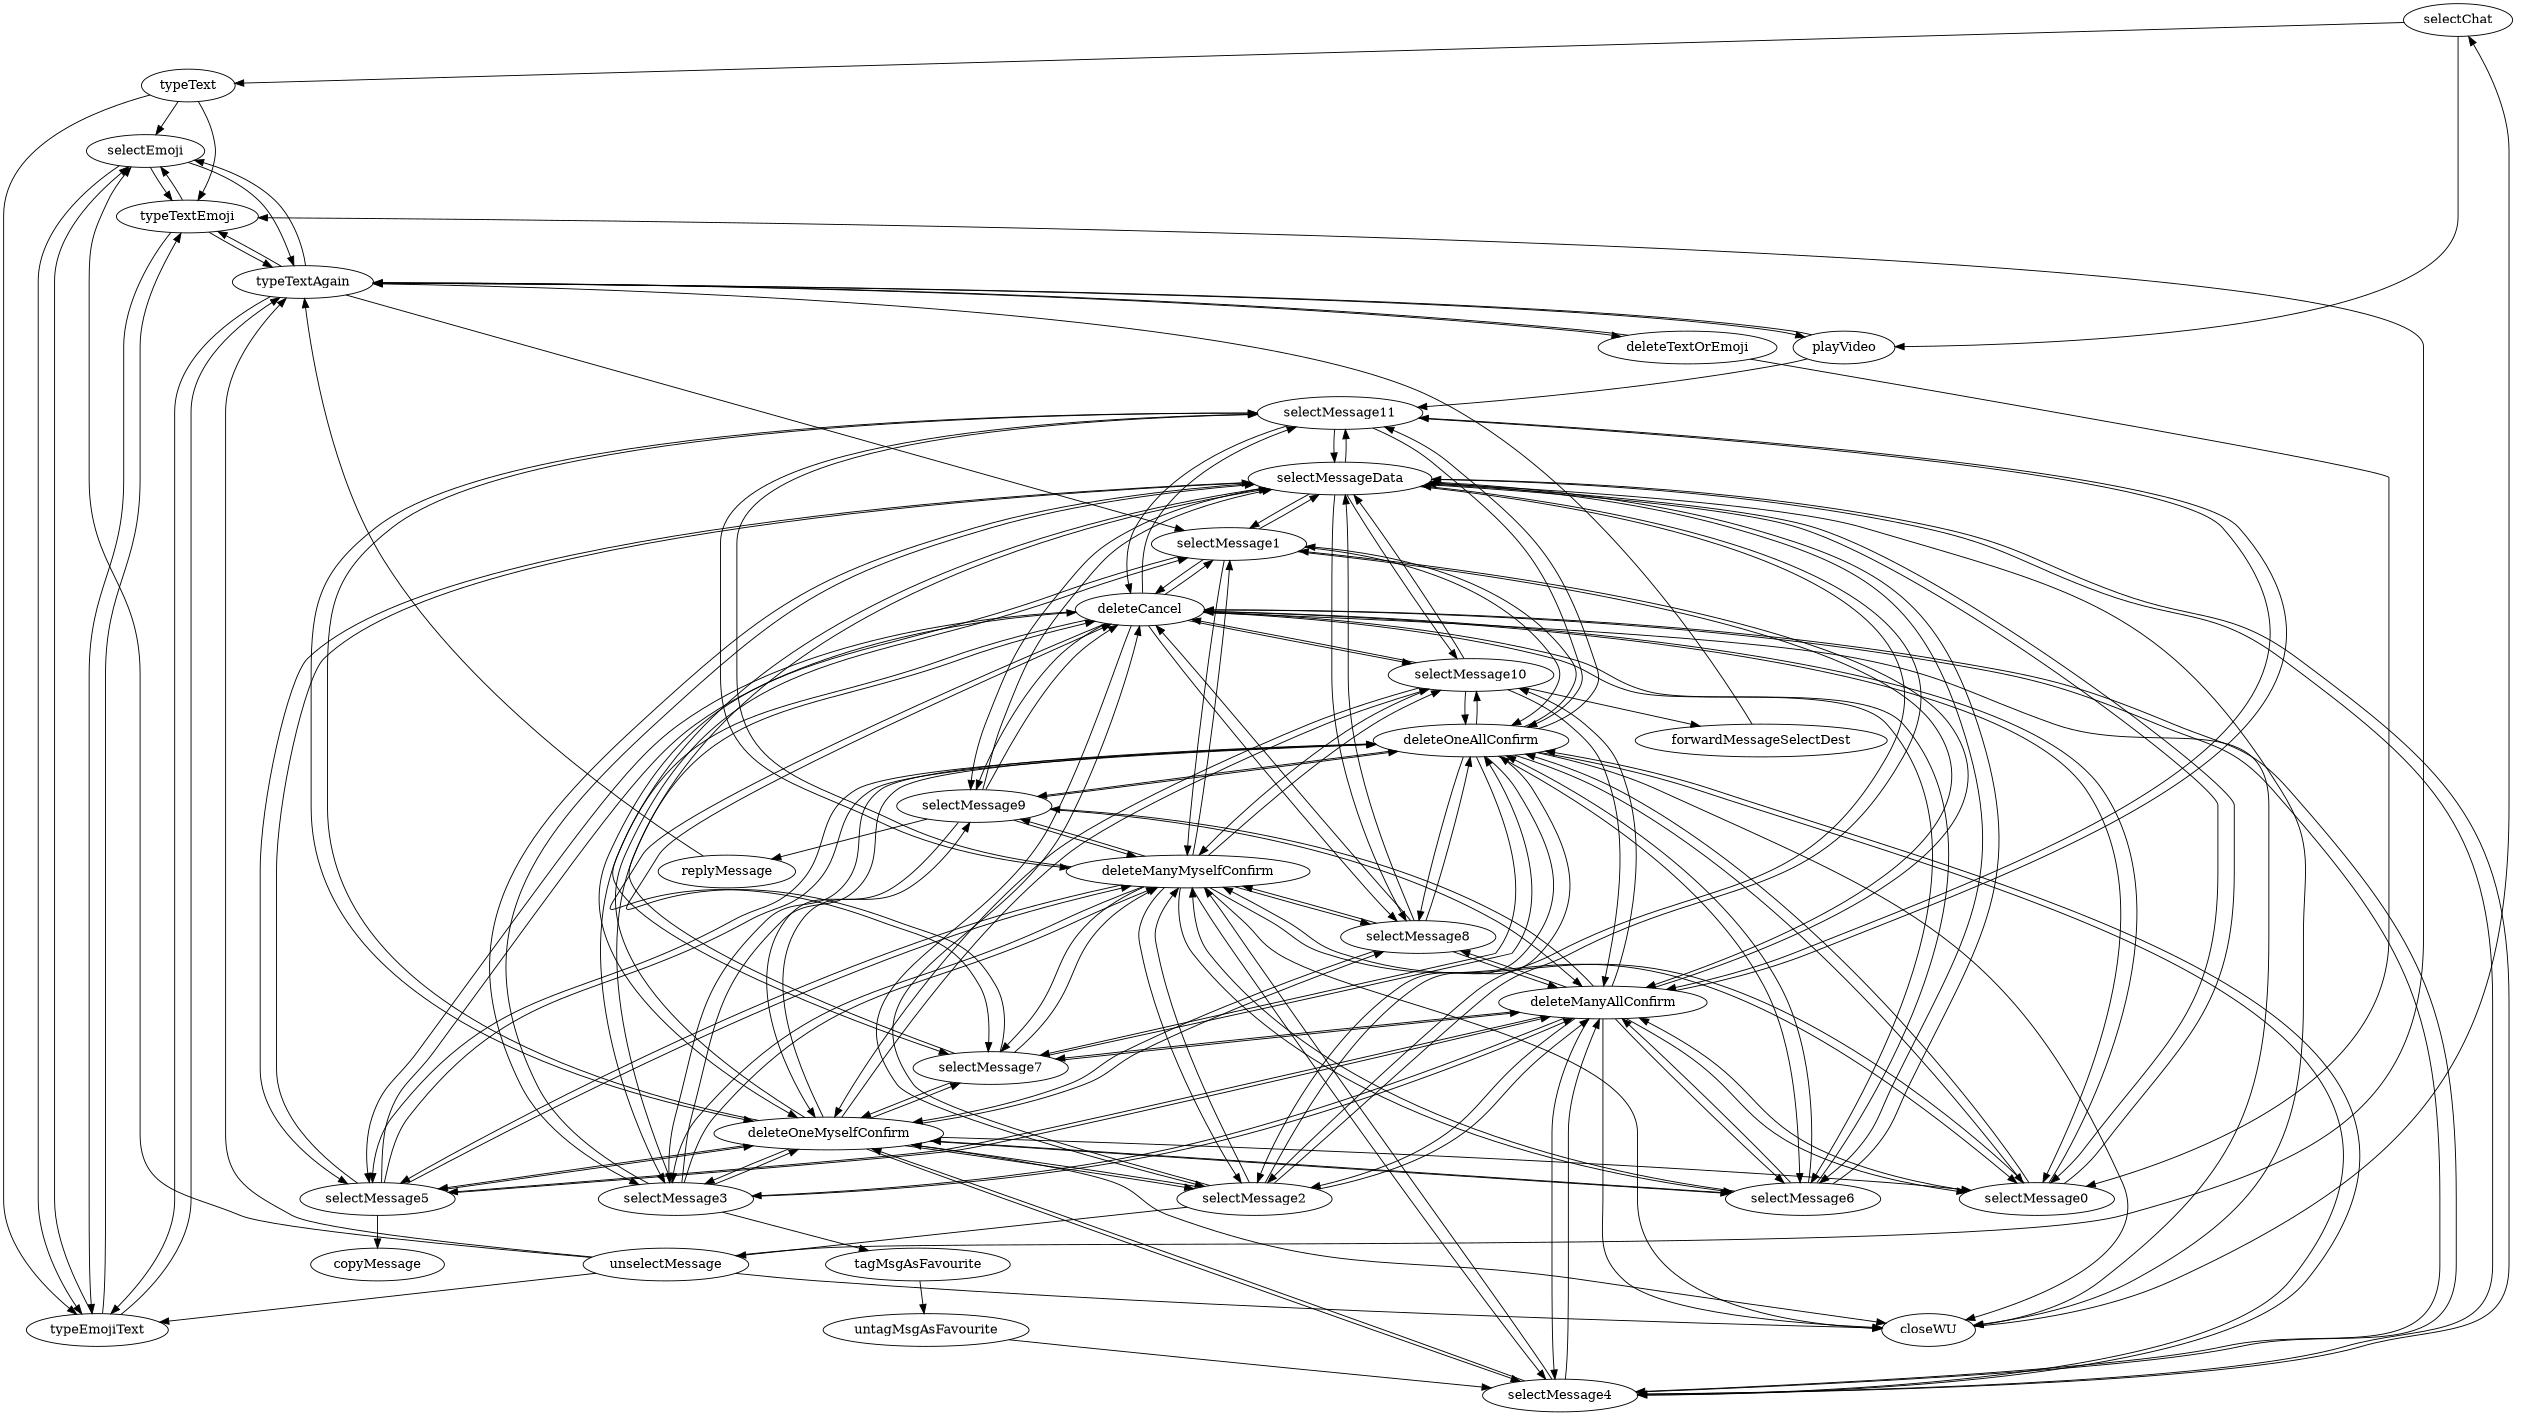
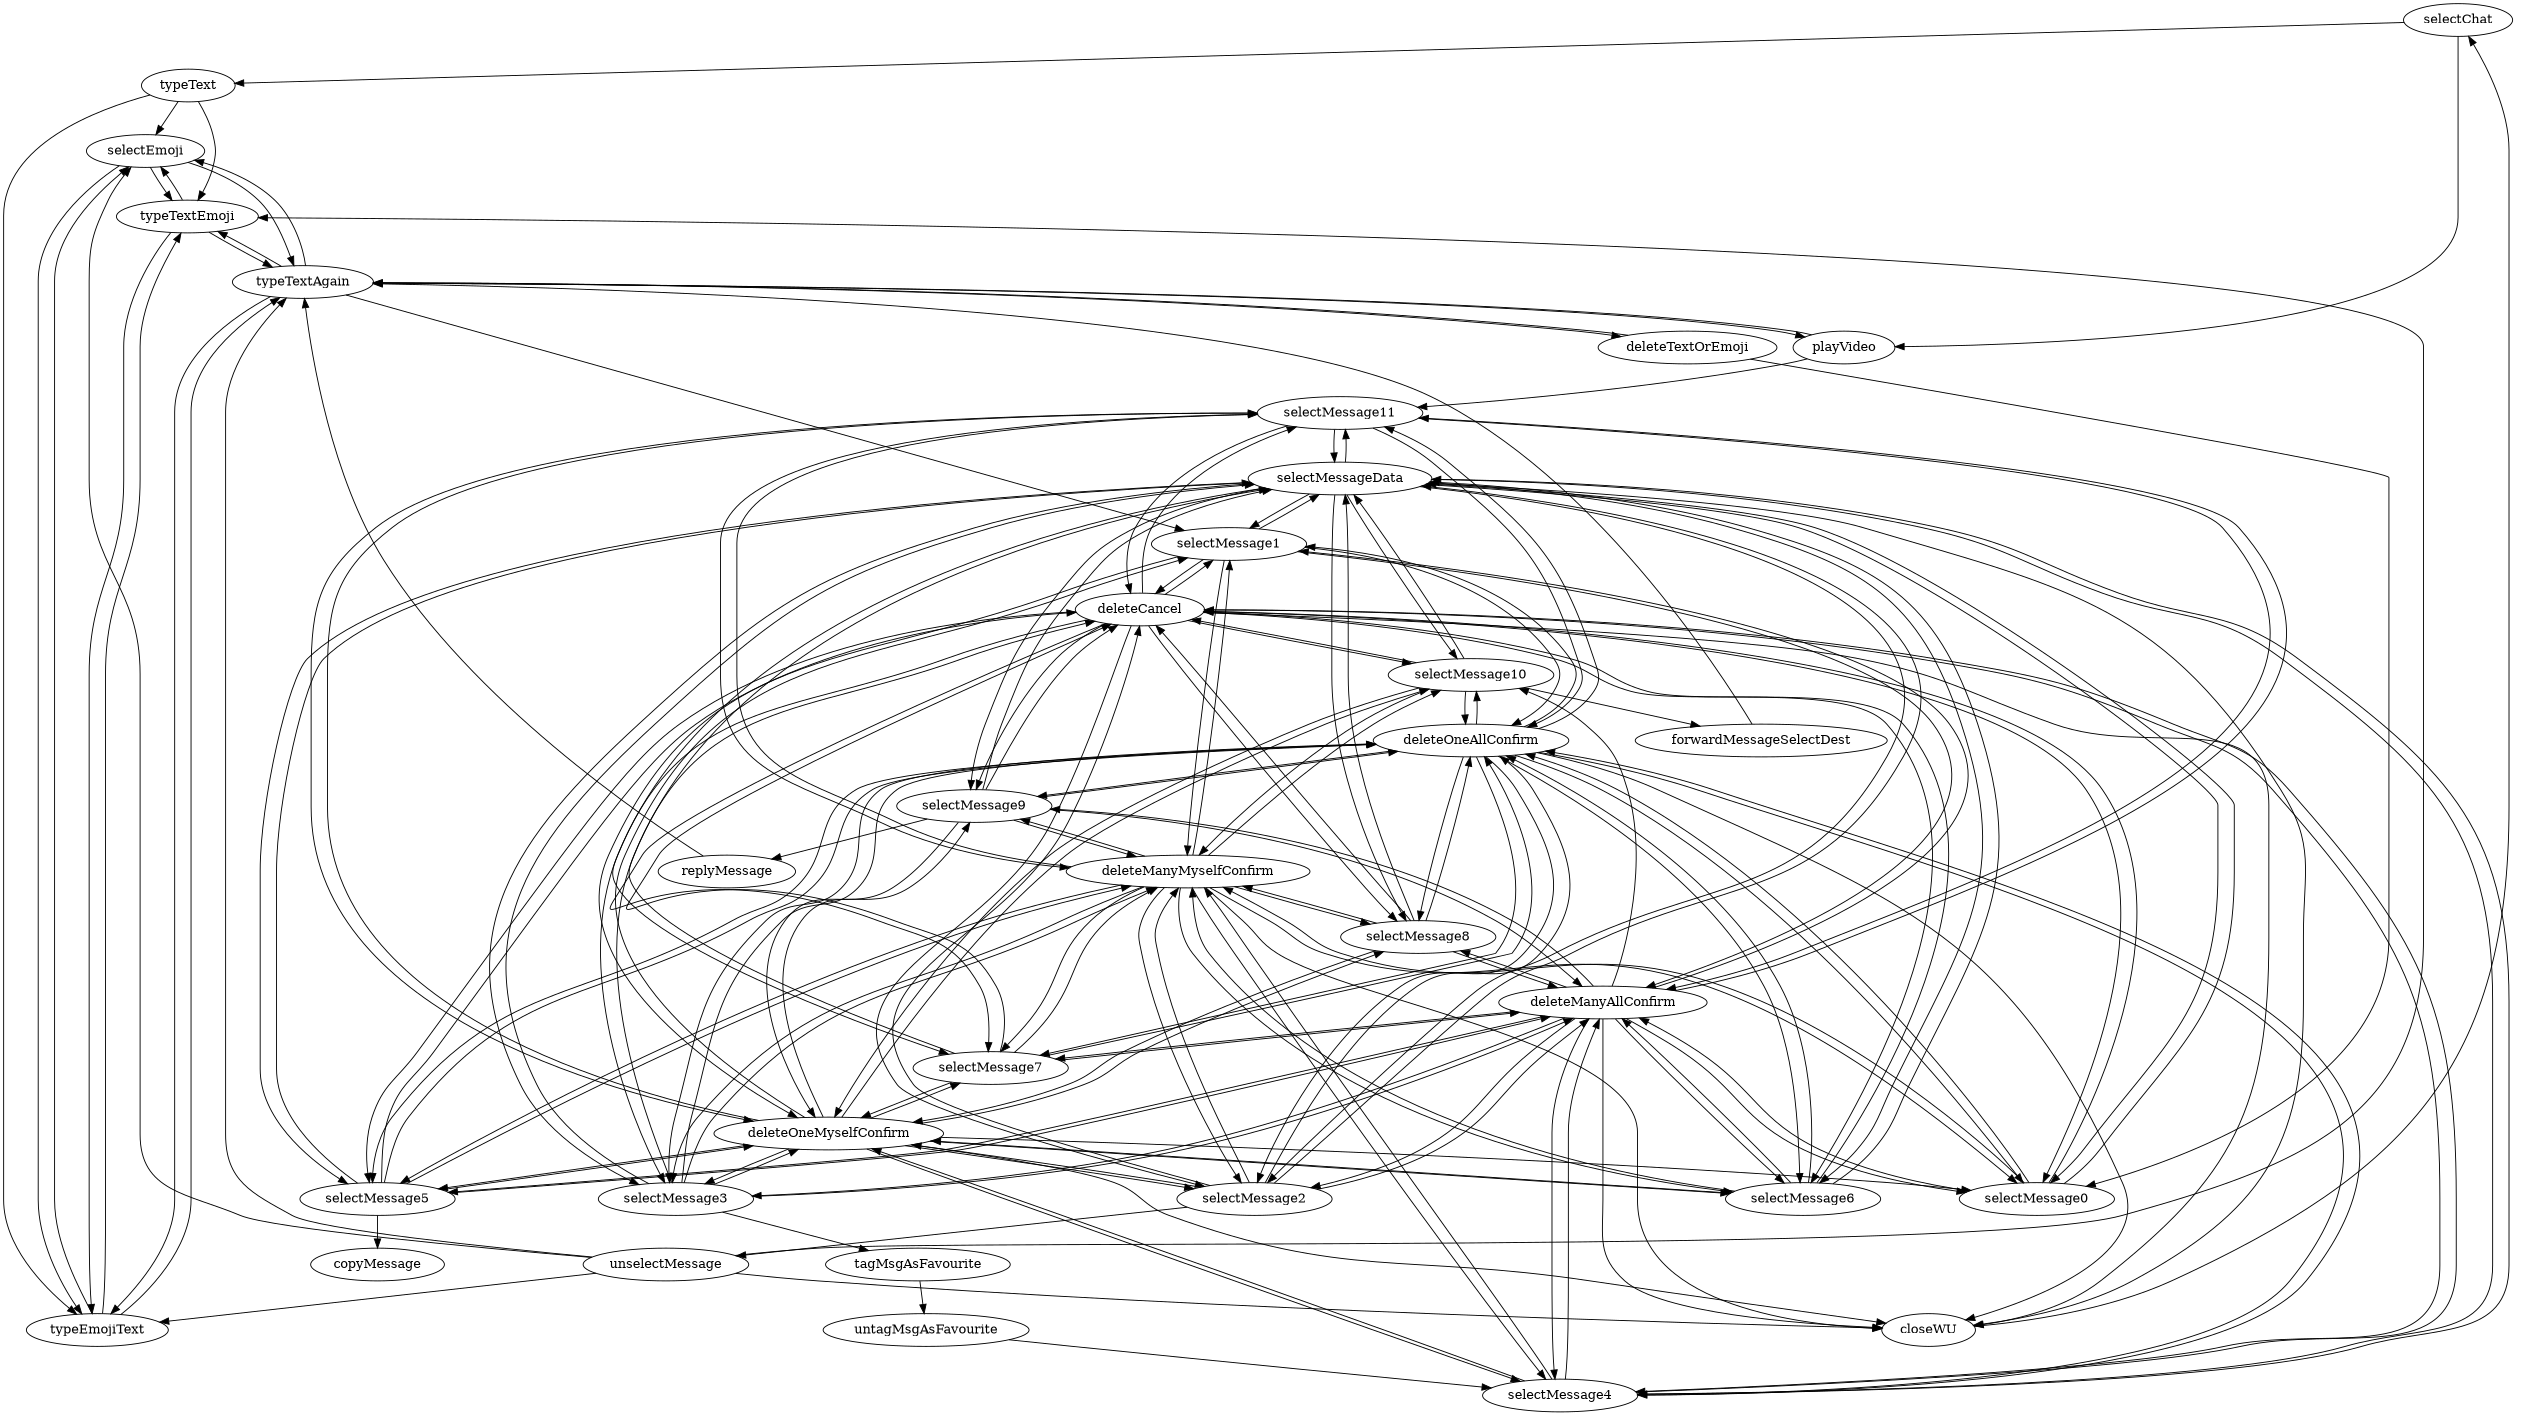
edge "selectMessage10" -> "deleteManyAllConfirm": removed
